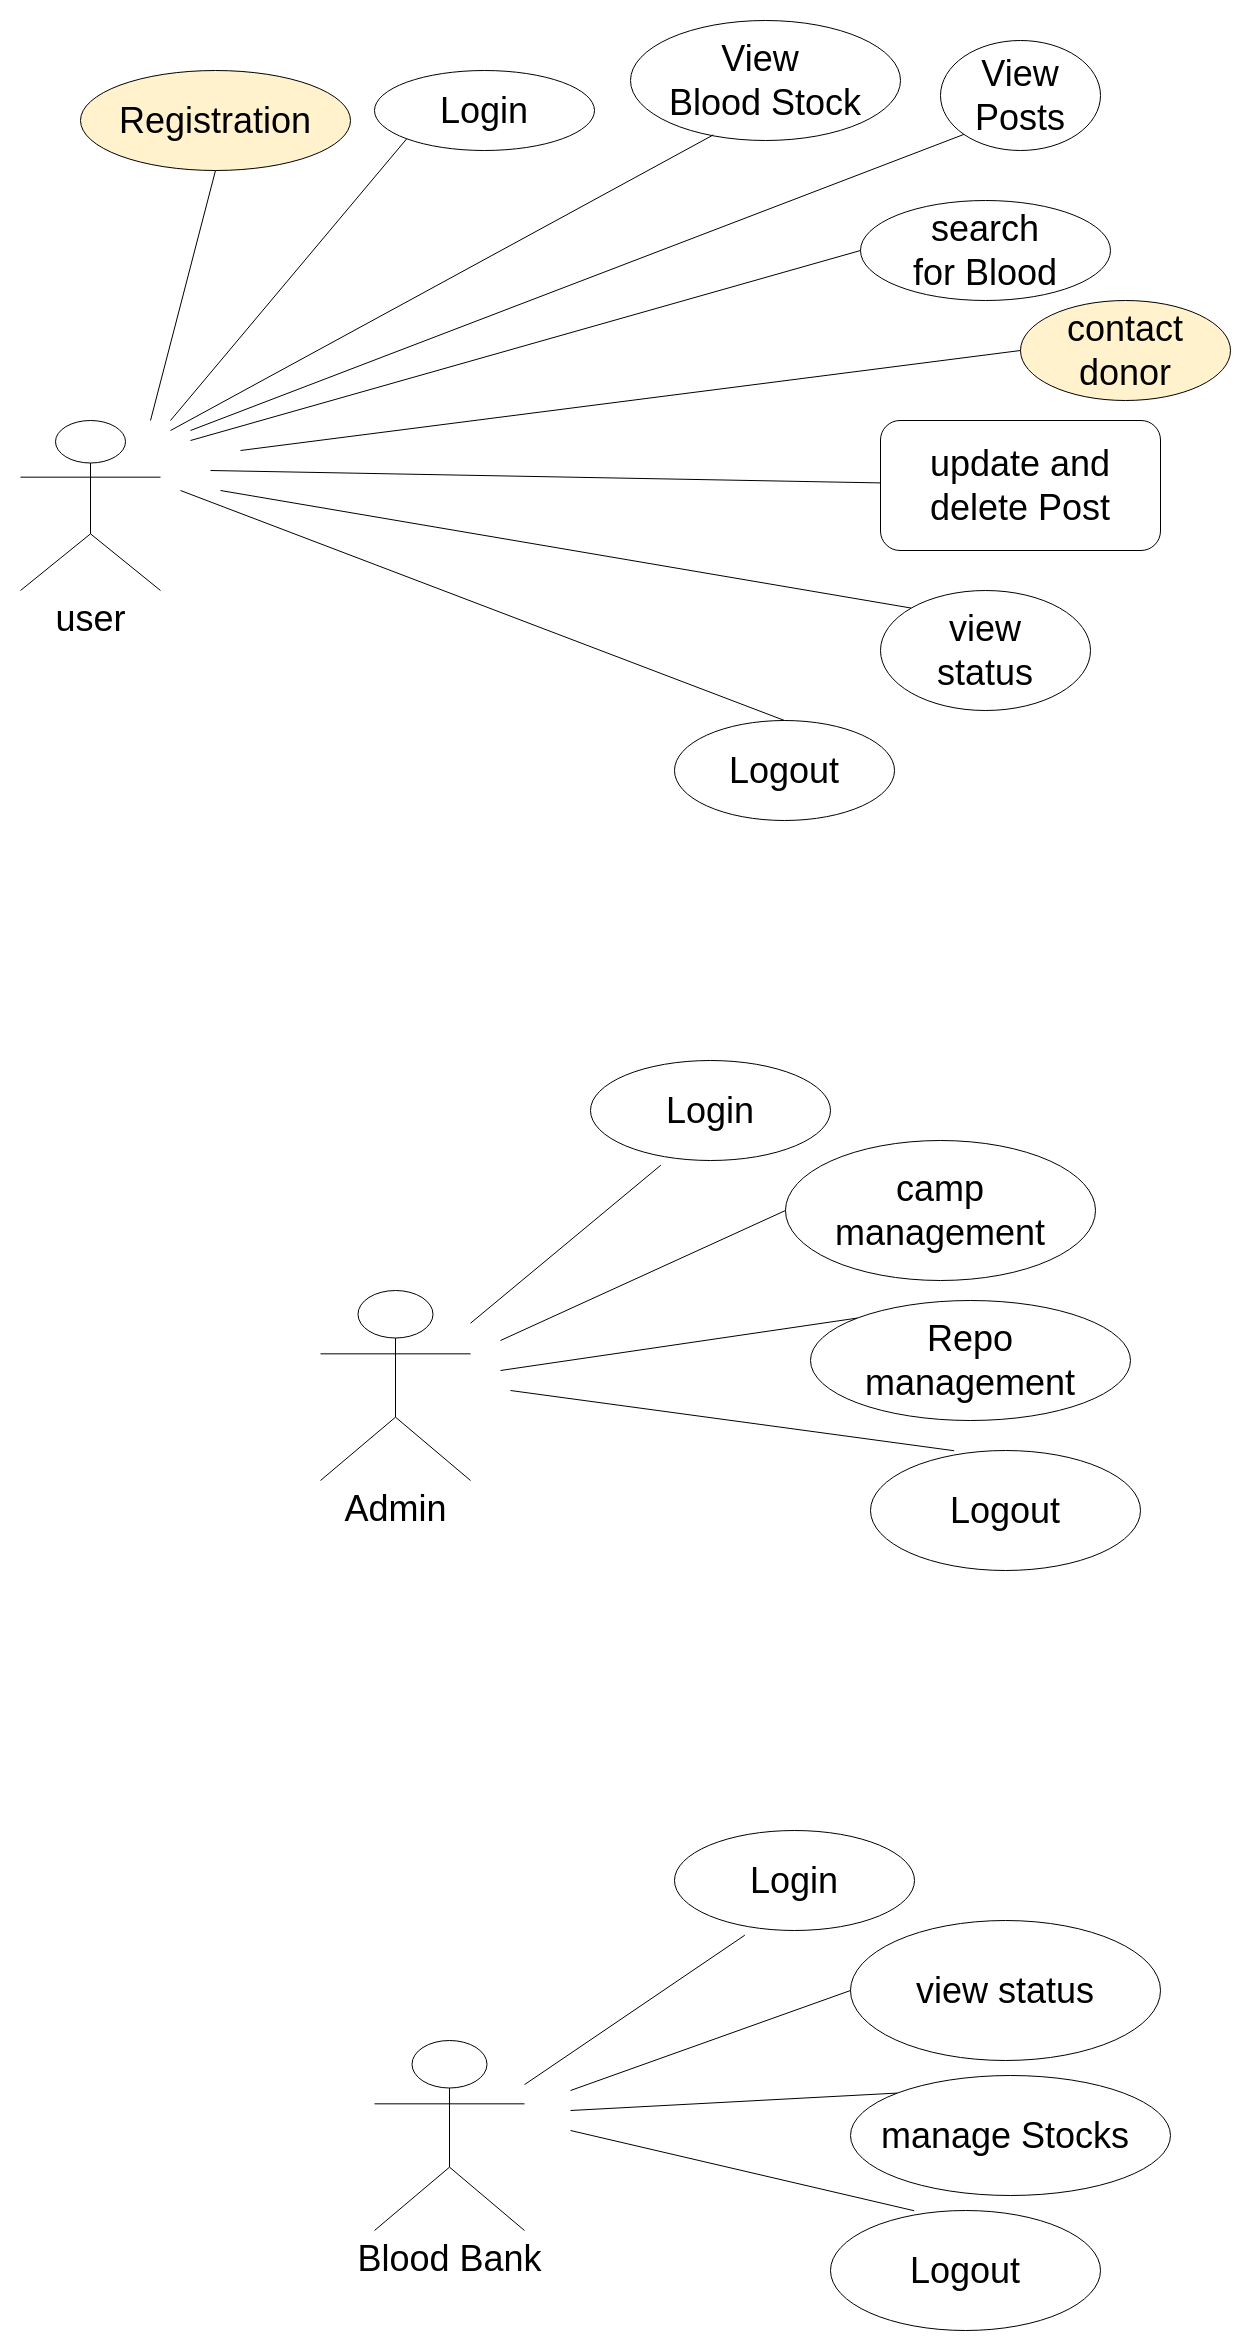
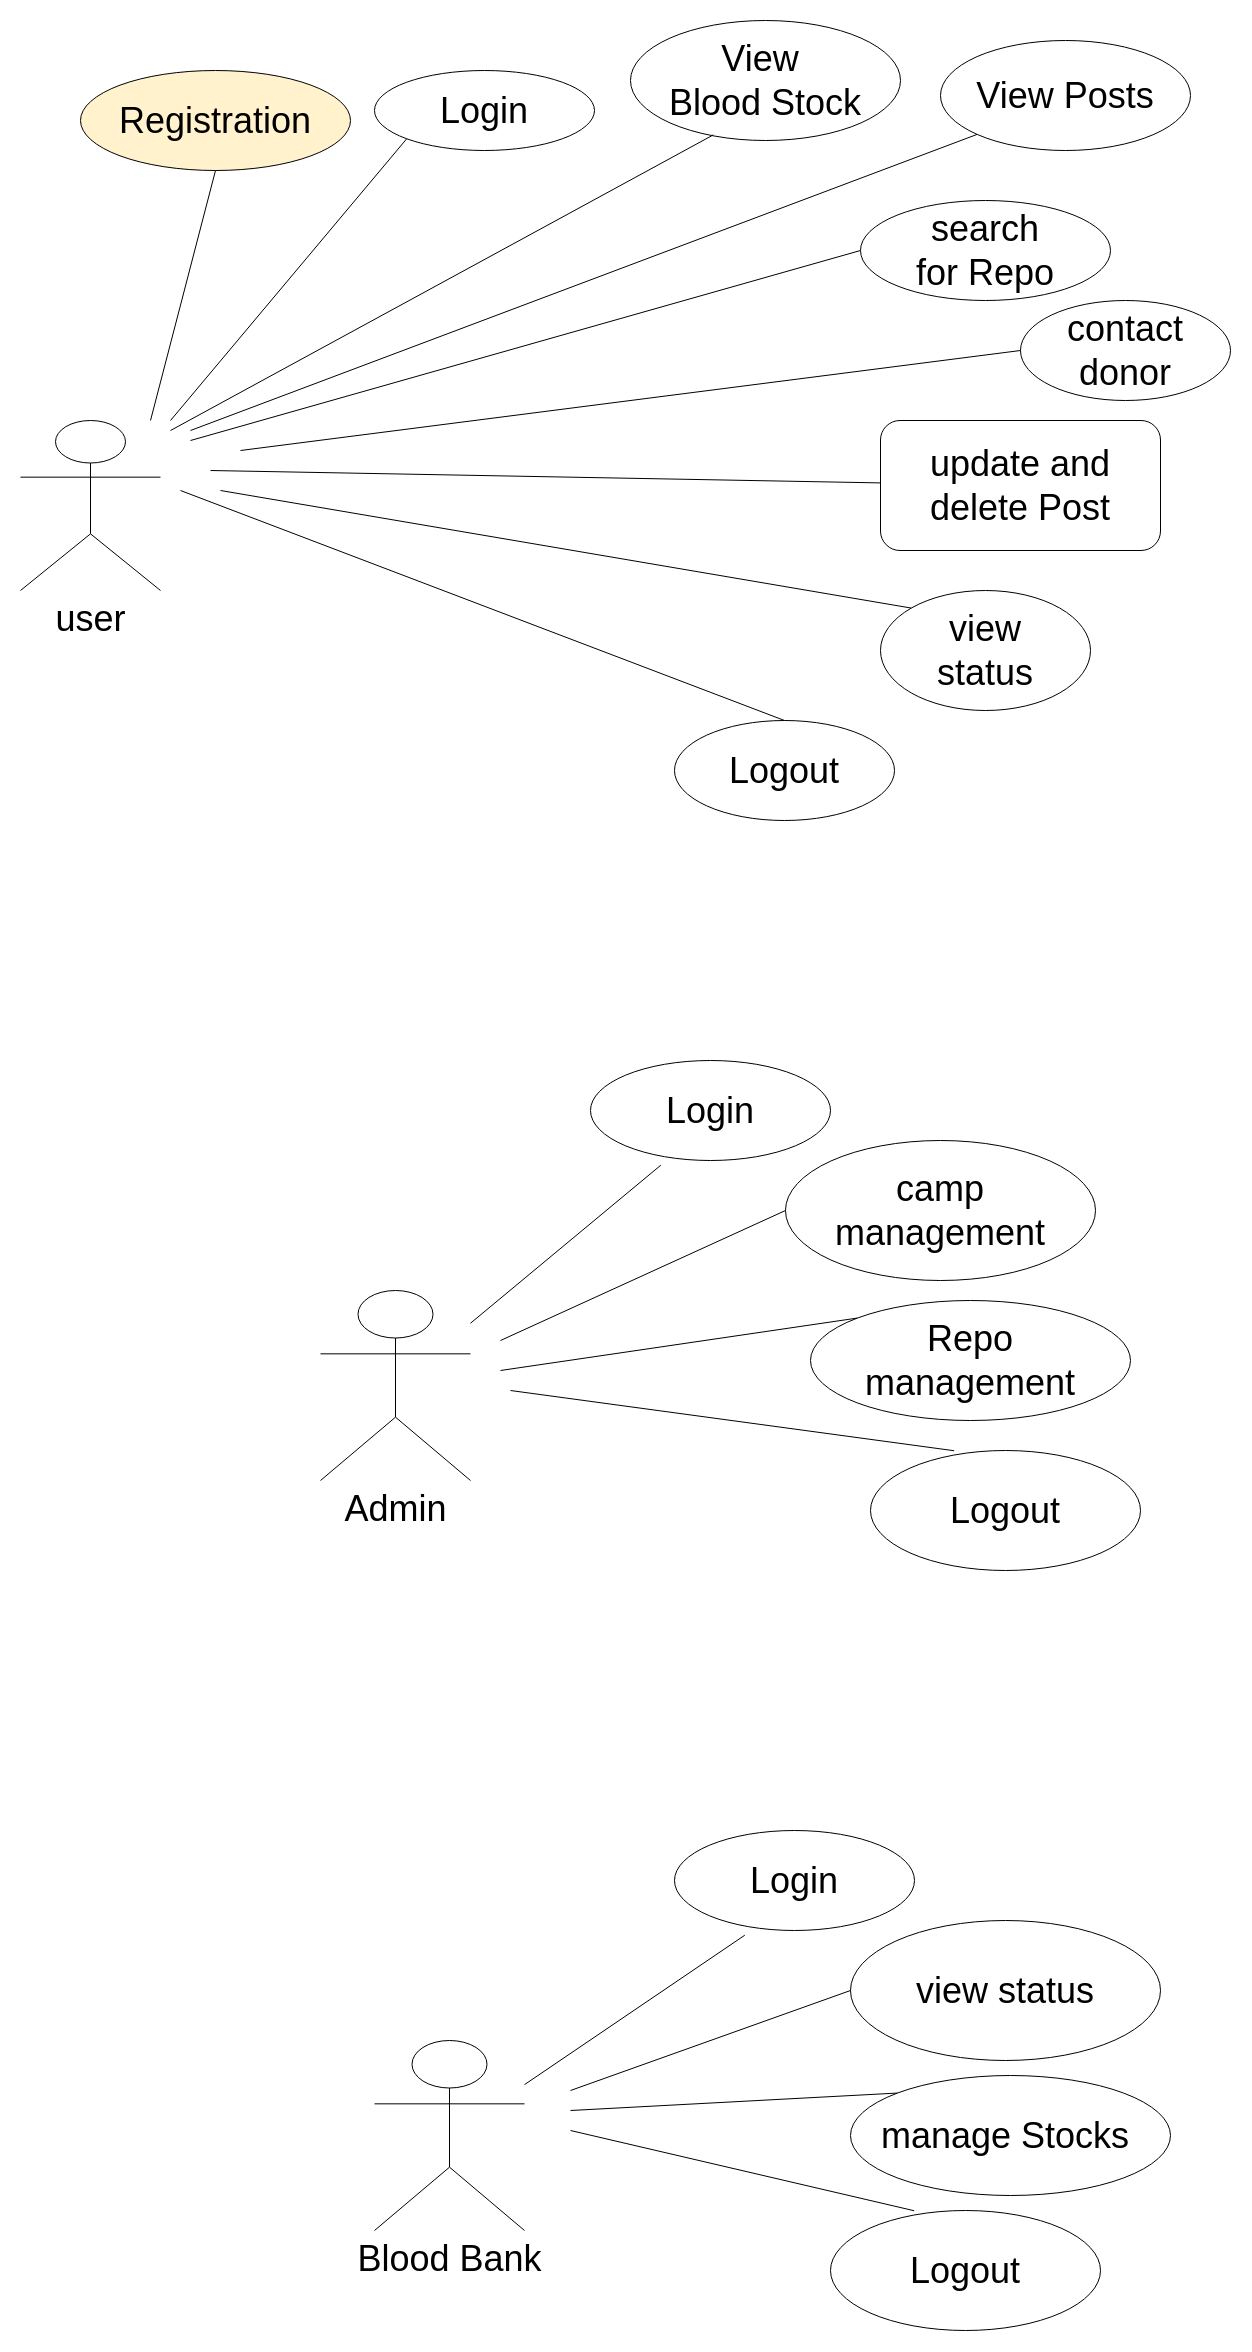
node "View Posts": size 160x110 -> 250x110
node "search for Blood": label "search for Blood" -> "search for Repo"
node "contact donor": fillcolor #fff2cc -> #ffffff
